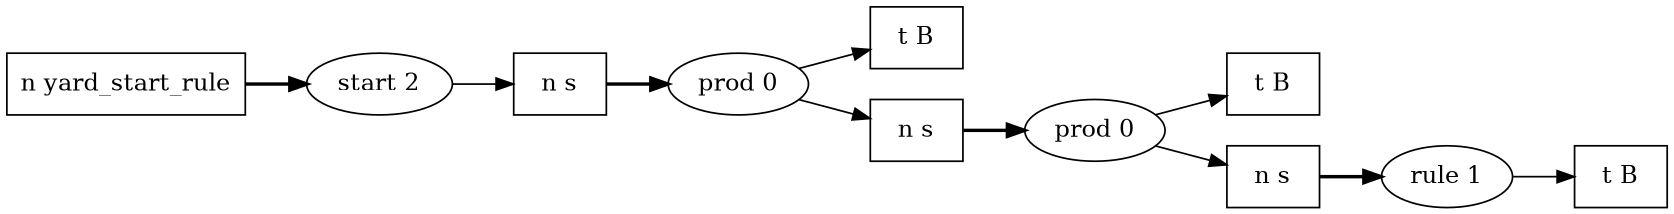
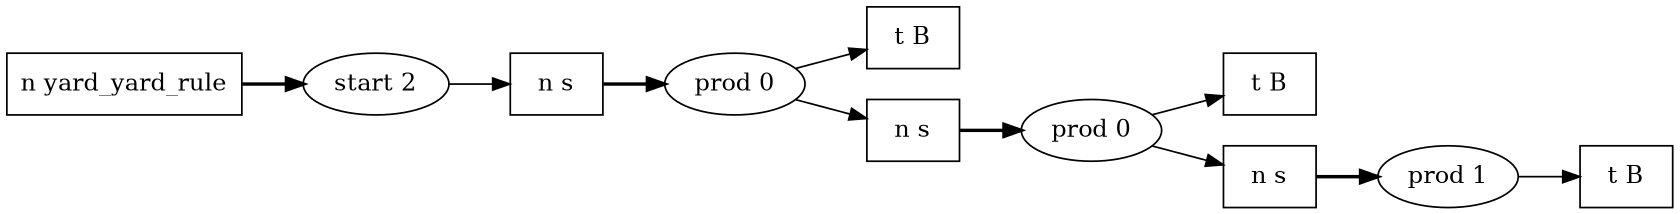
node "n yard_start_rule": label "n yard_start_rule" -> "n yard_yard_rule"
node "rule 1": label "rule 1" -> "prod 1"
